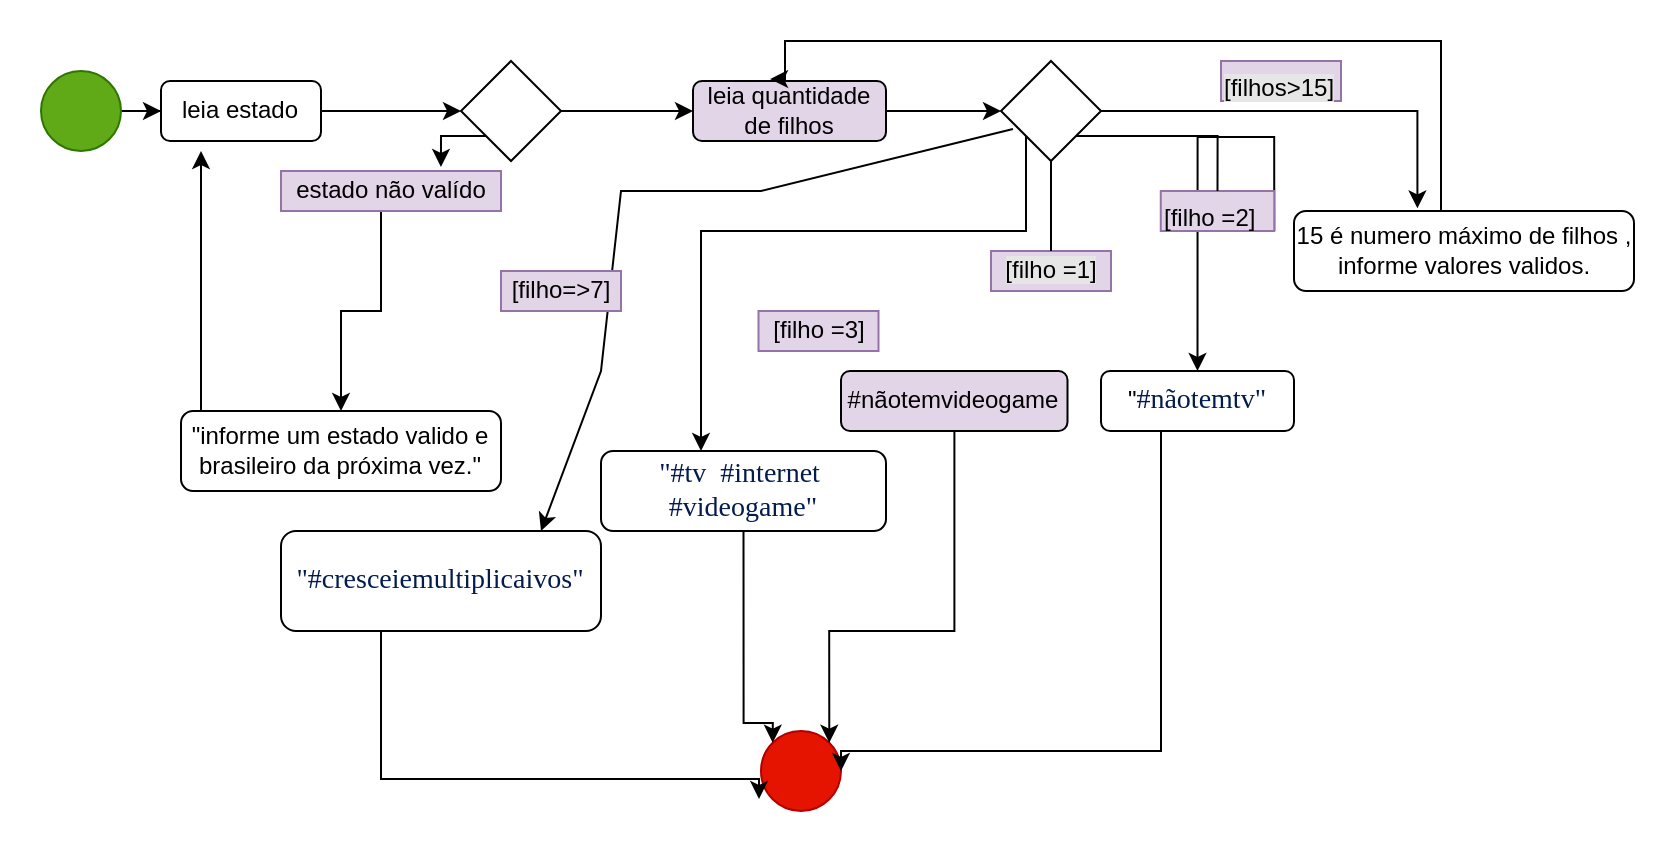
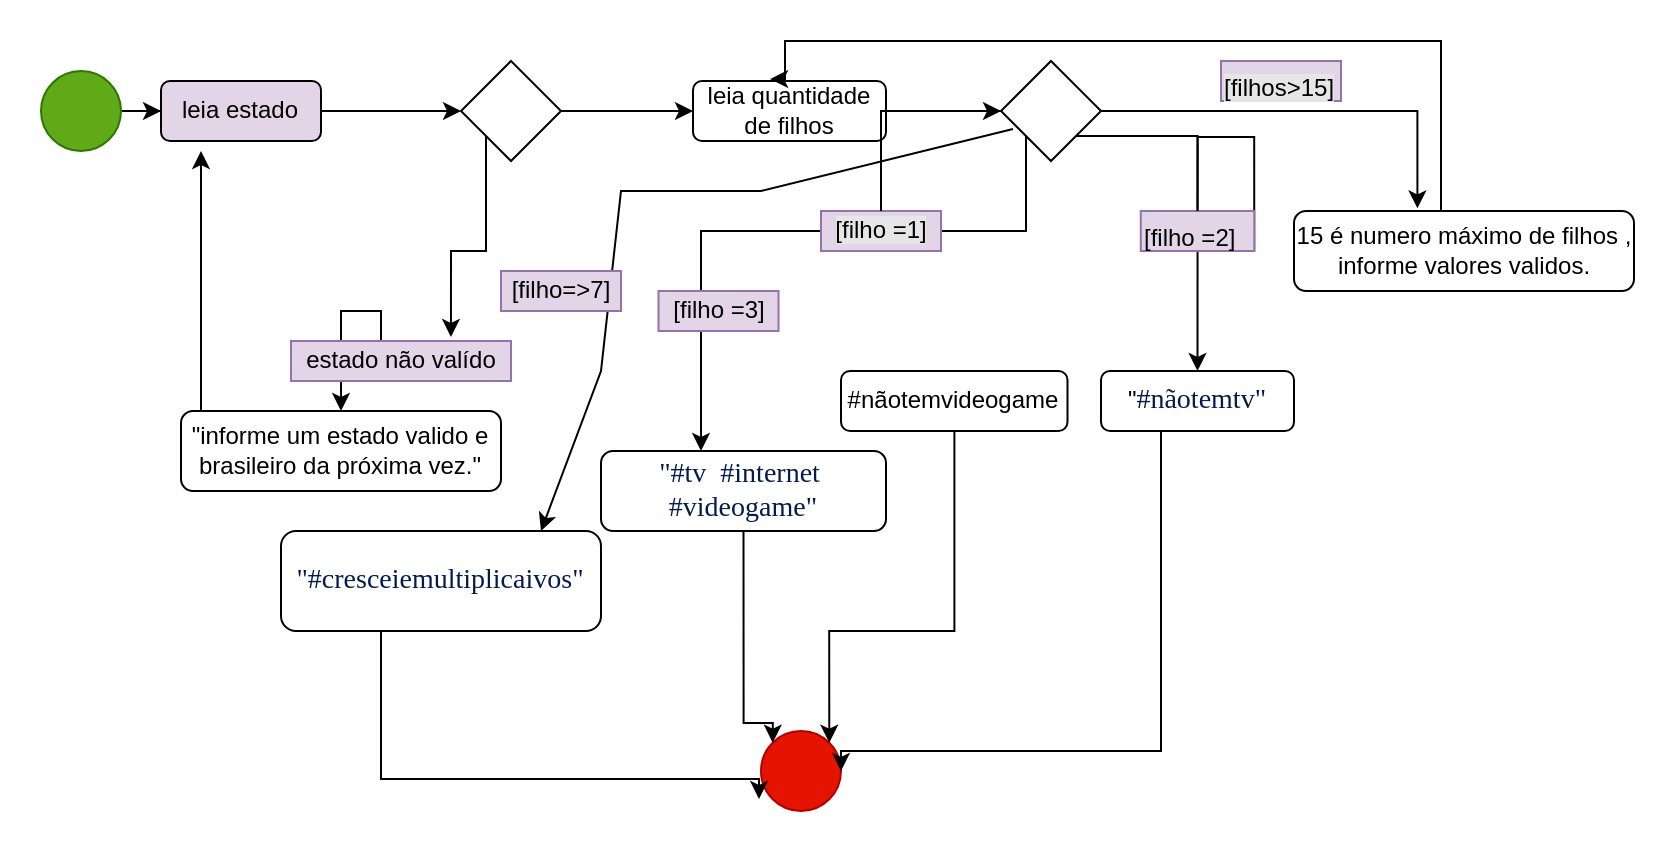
node "leia estado": fillcolor #ffffff -> #e1d5e7
node "leia quantidade de filhos": fillcolor #e1d5e7 -> #ffffff
node "estado não valído": moved (391, 191) -> (401, 361)
node "[filho =2]": moved (1218, 211) -> (1198, 231)
node "[filho =1]": moved (1051, 271) -> (881, 231)
node "[filho =3]": moved (819, 331) -> (719, 311)
node "#nãotemvideogame": fillcolor #e1d5e7 -> #ffffff
